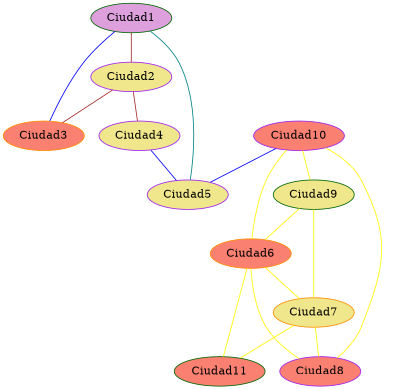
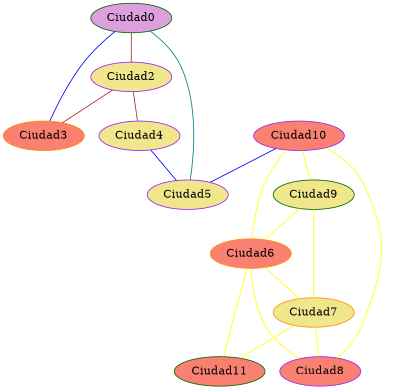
node "Ciudad1": label "Ciudad1" -> "Ciudad0"
